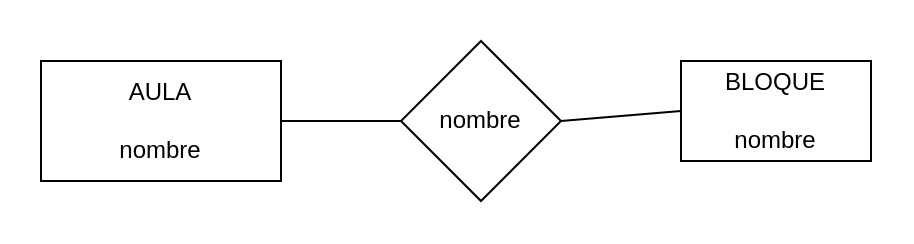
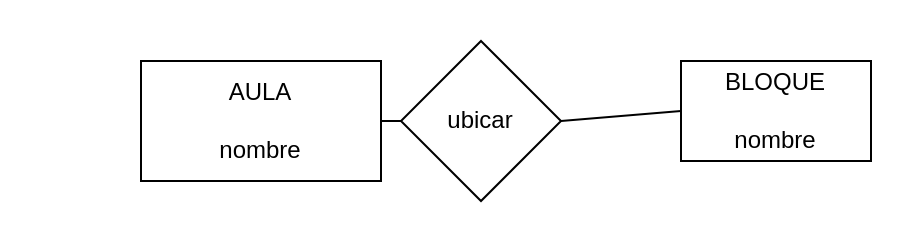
node "AULA nombre": moved (161, 121) -> (261, 121)
node "nombre": label "nombre" -> "ubicar"
